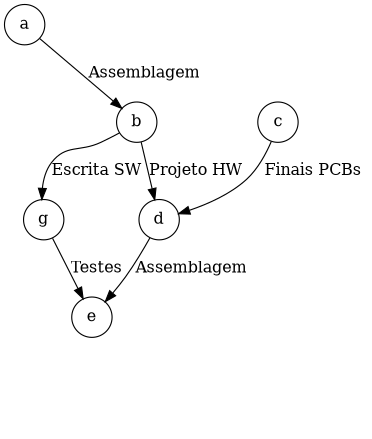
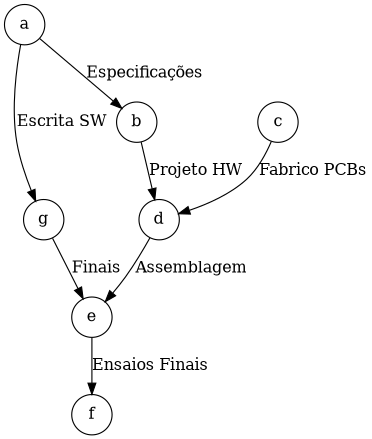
edge "a" -> "b": label "Assemblagem" -> "Especificações"
edge "b" -> "g": now "a" -> "g"
edge "c" -> "d": label "Finais PCBs" -> "Fabrico PCBs"
edge "g" -> "e": label "Testes" -> "Finais"
node "f": added
